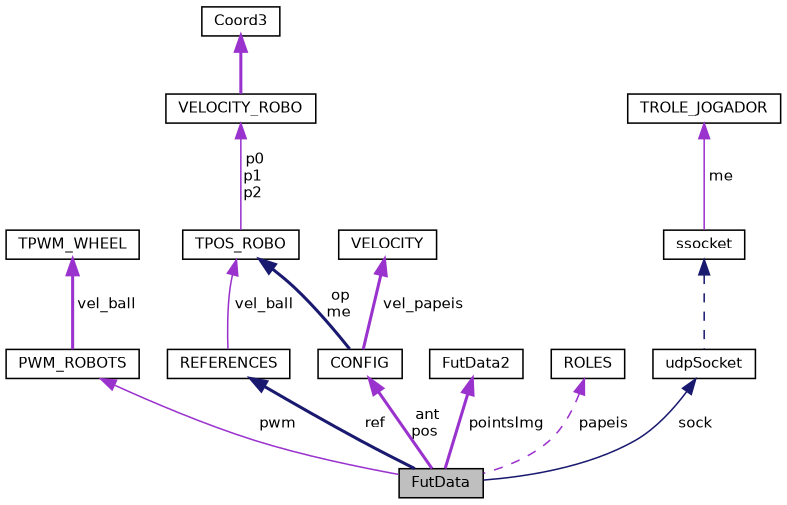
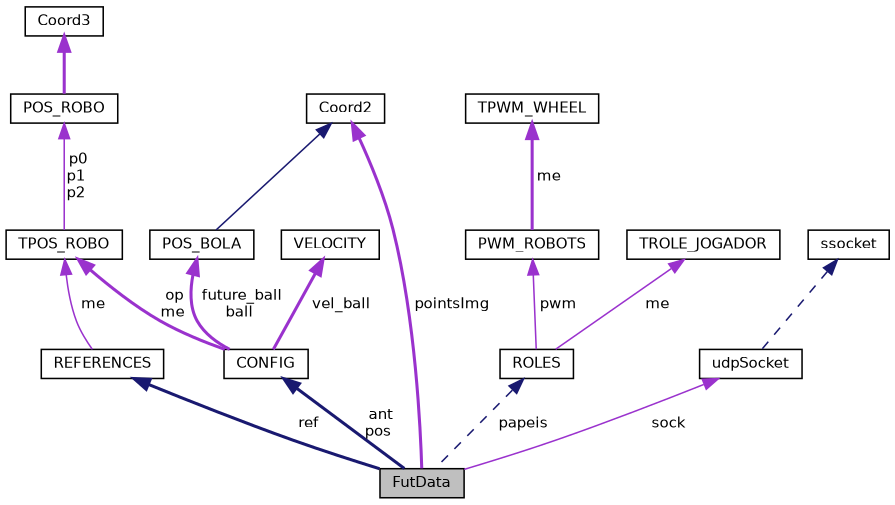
node "VELOCITY_ROBO": label "VELOCITY_ROBO" -> "POS_ROBO"
edge "ssocket" -> "TROLE_JOGADOR": now "ROLES" -> "TROLE_JOGADOR"
node "POS_BOLA": added
edge "PWM_ROBOTS" -> "TPWM_WHEEL": label " vel_ball" -> " me"
edge "REFERENCES" -> "TPOS_ROBO": label " vel_ball" -> " me"
edge "CONFIG" -> "VELOCITY": label " vel_papeis" -> " vel_ball"
edge "CONFIG" -> "TPOS_ROBO": color midnightblue -> darkorchid3
node "FutData2": label "FutData2" -> "Coord2"
edge "FutData" -> "CONFIG": color darkorchid3 -> midnightblue
edge "FutData" -> "PWM_ROBOTS": now "ROLES" -> "PWM_ROBOTS"
edge "FutData" -> "ROLES": color darkorchid3 -> midnightblue
edge "FutData" -> "udpSocket": color midnightblue -> darkorchid3
